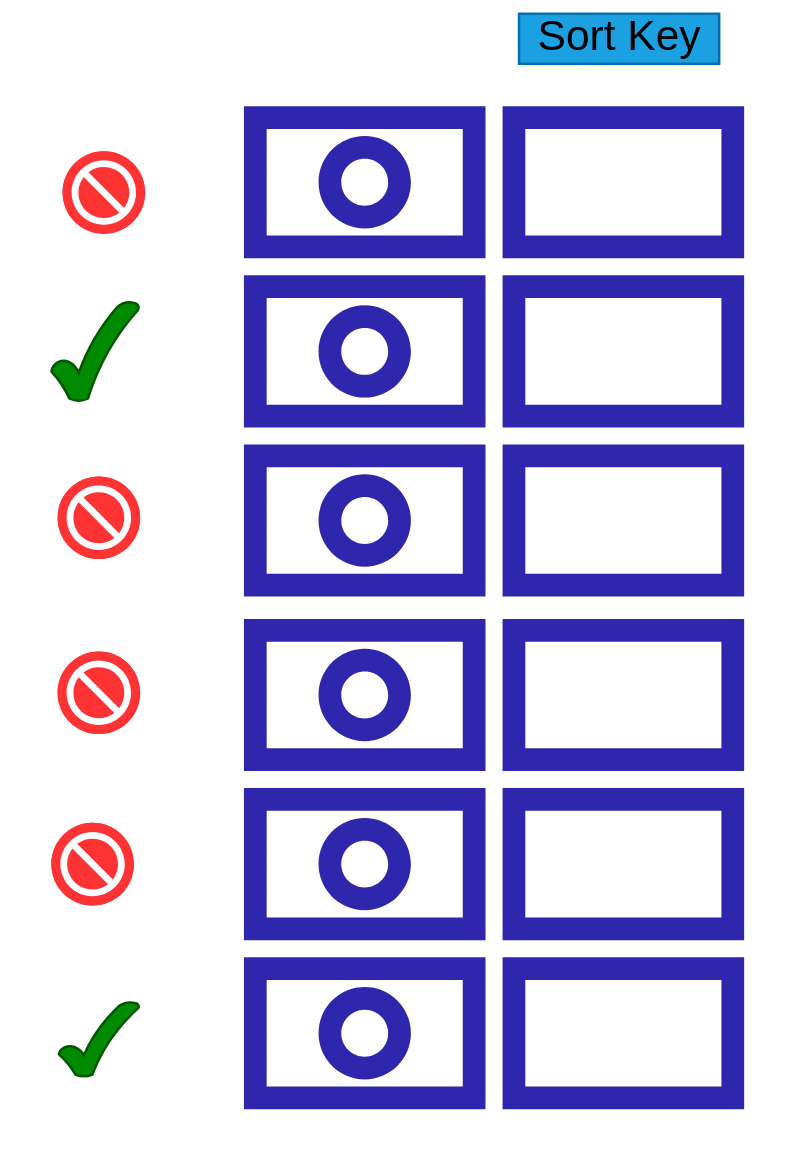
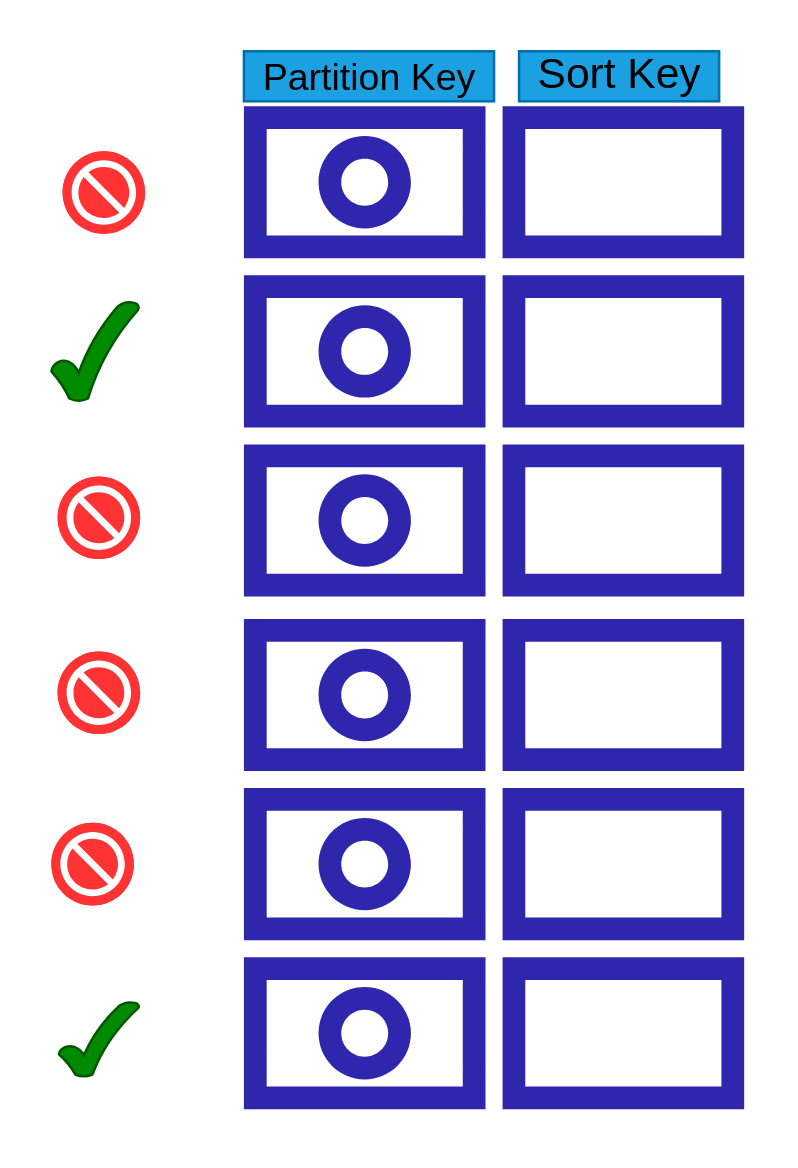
node "Sort Key": moved (619, 39) -> (619, 76)
node "Partition Key": added
